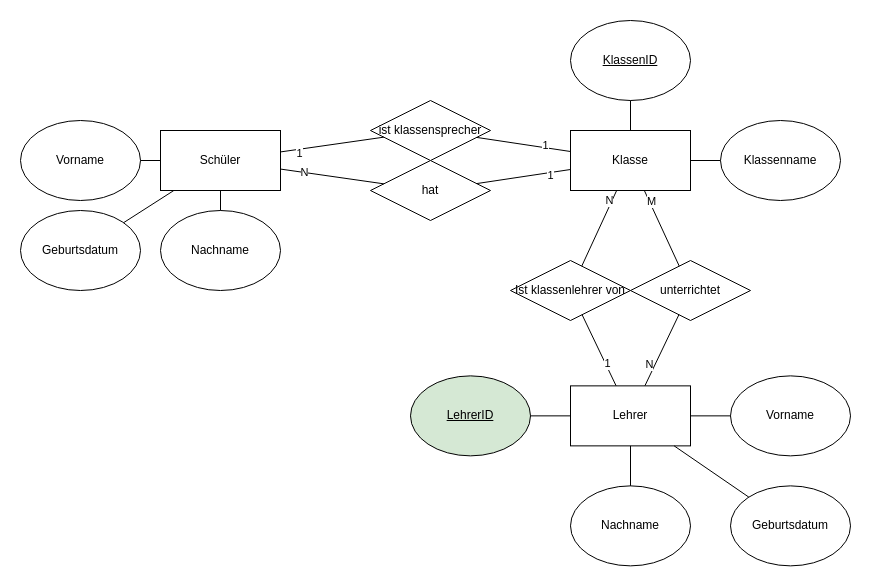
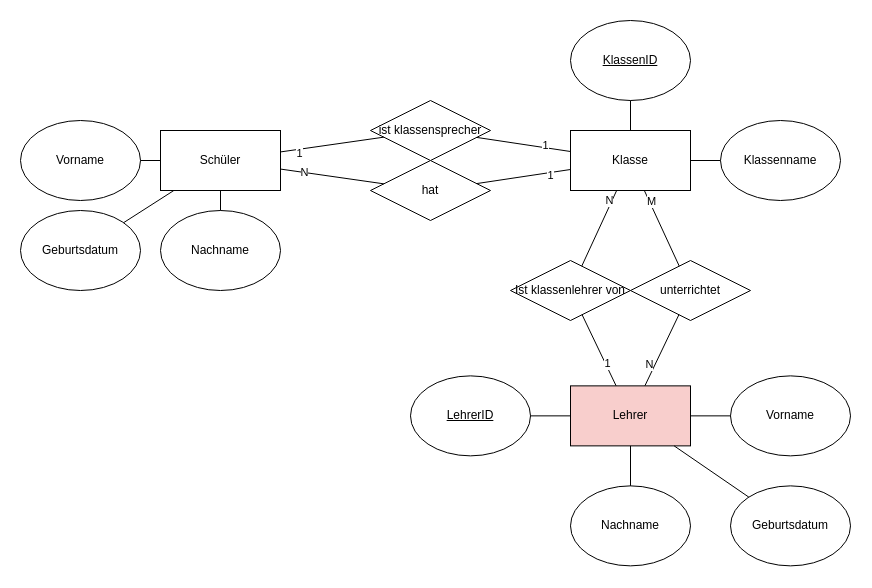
node "LehrerID": fillcolor #d5e8d4 -> #ffffff
node "Lehrer": fillcolor #ffffff -> #f8cecc
